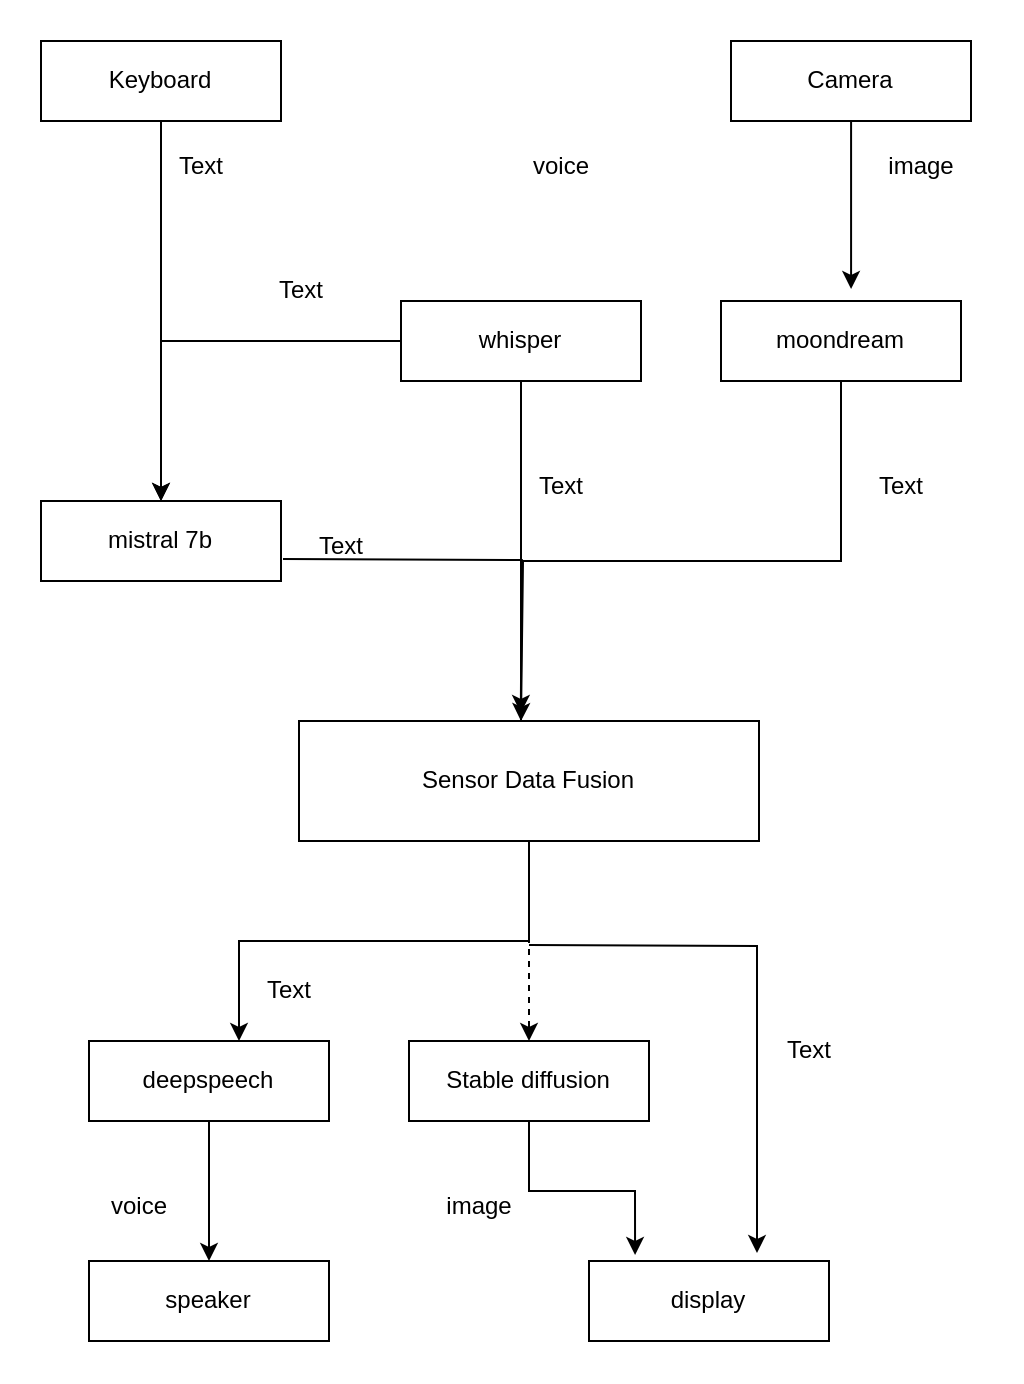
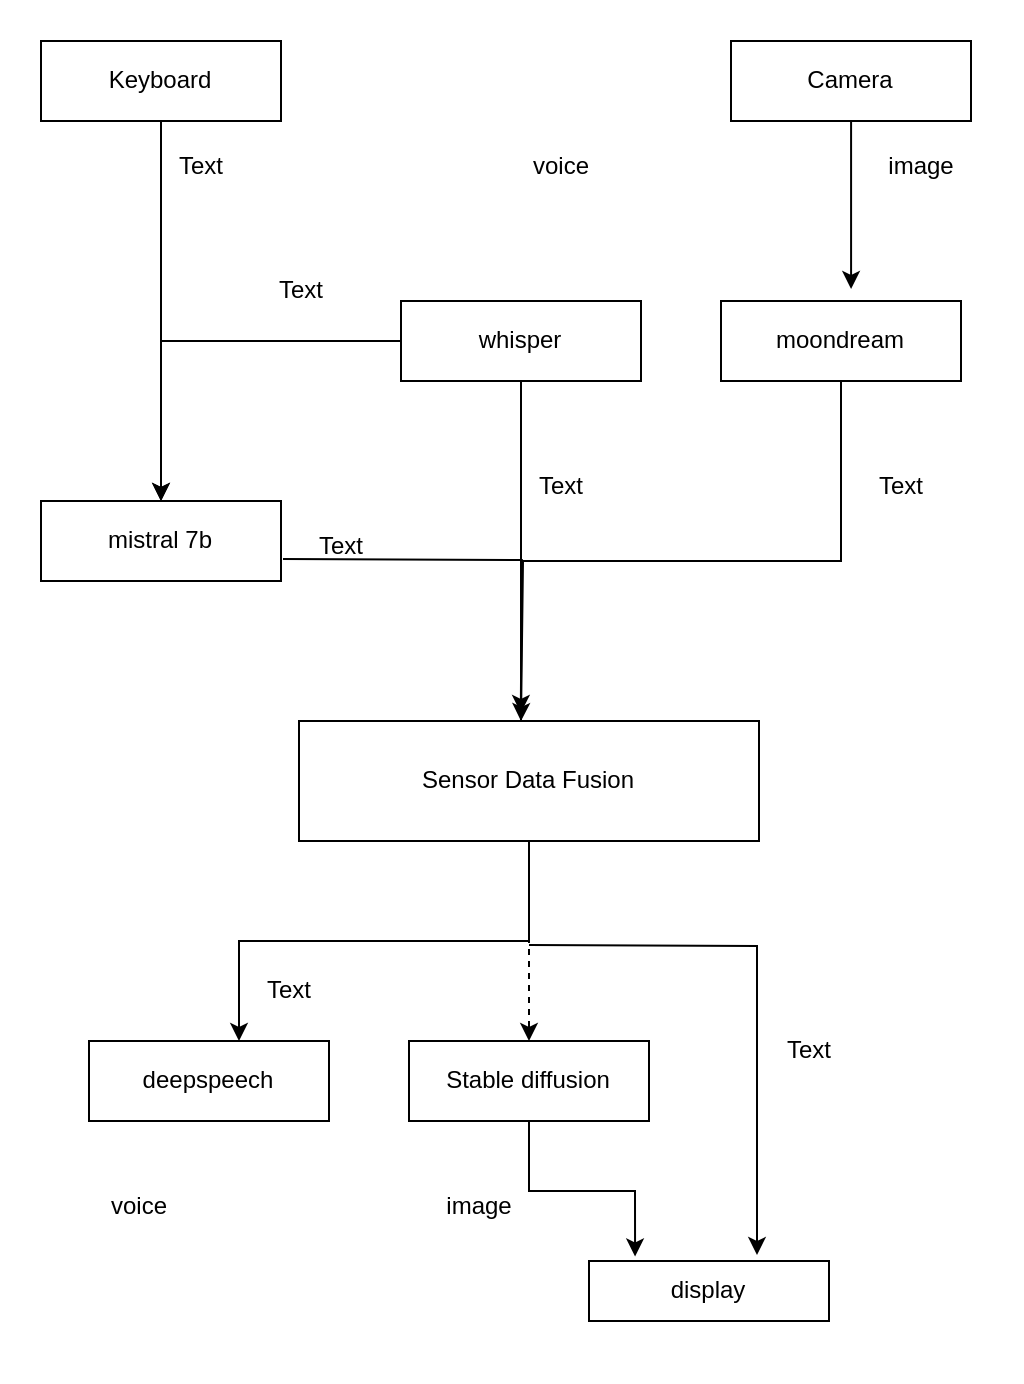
edge "deepspeech" -> "speaker": removed
node "speaker": removed
node "display": size 240x80 -> 240x60
